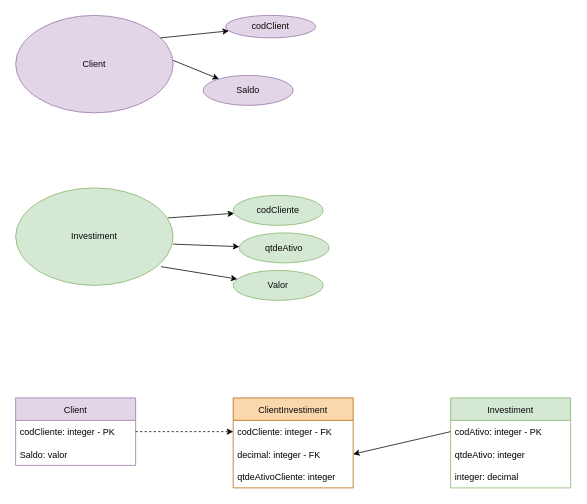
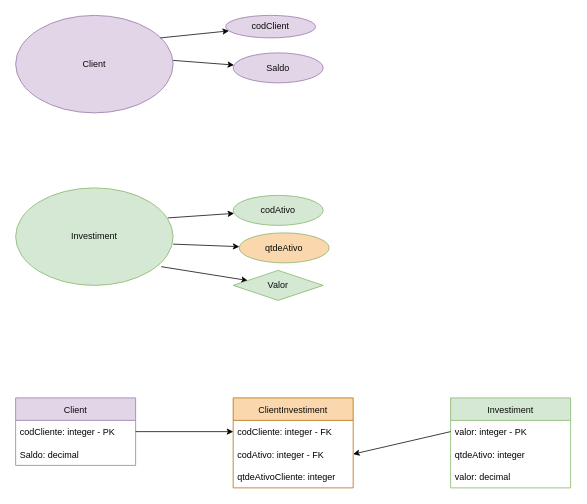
node "Saldo": moved (248, 90) -> (278, 68)
node "codCliente": label "codCliente" -> "codAtivo"
node "qtdeAtivo": fillcolor #d5e8d4 -> #fad7ac
node "Valor": shape ellipse -> diamond
edge "codCliente: integer - PK" -> "codCliente: integer - FK": style dashed -> solid
node "codAtivo: integer - PK": label "codAtivo: integer - PK" -> "valor: integer - PK"
node "Saldo: valor": label "Saldo: valor" -> "Saldo: decimal"
node "decimal: integer - FK": label "decimal: integer - FK" -> "codAtivo: integer - FK"
node "integer: decimal": label "integer: decimal" -> "valor: decimal"
